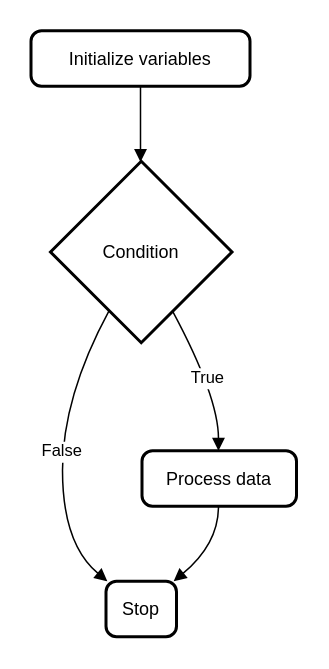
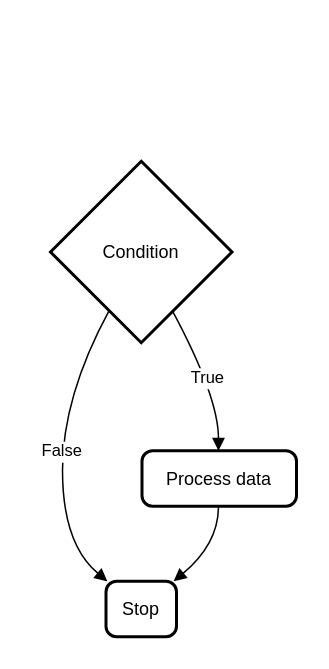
node "Initialize variables": removed
edge "Initialize variables" -> "Condition": removed
